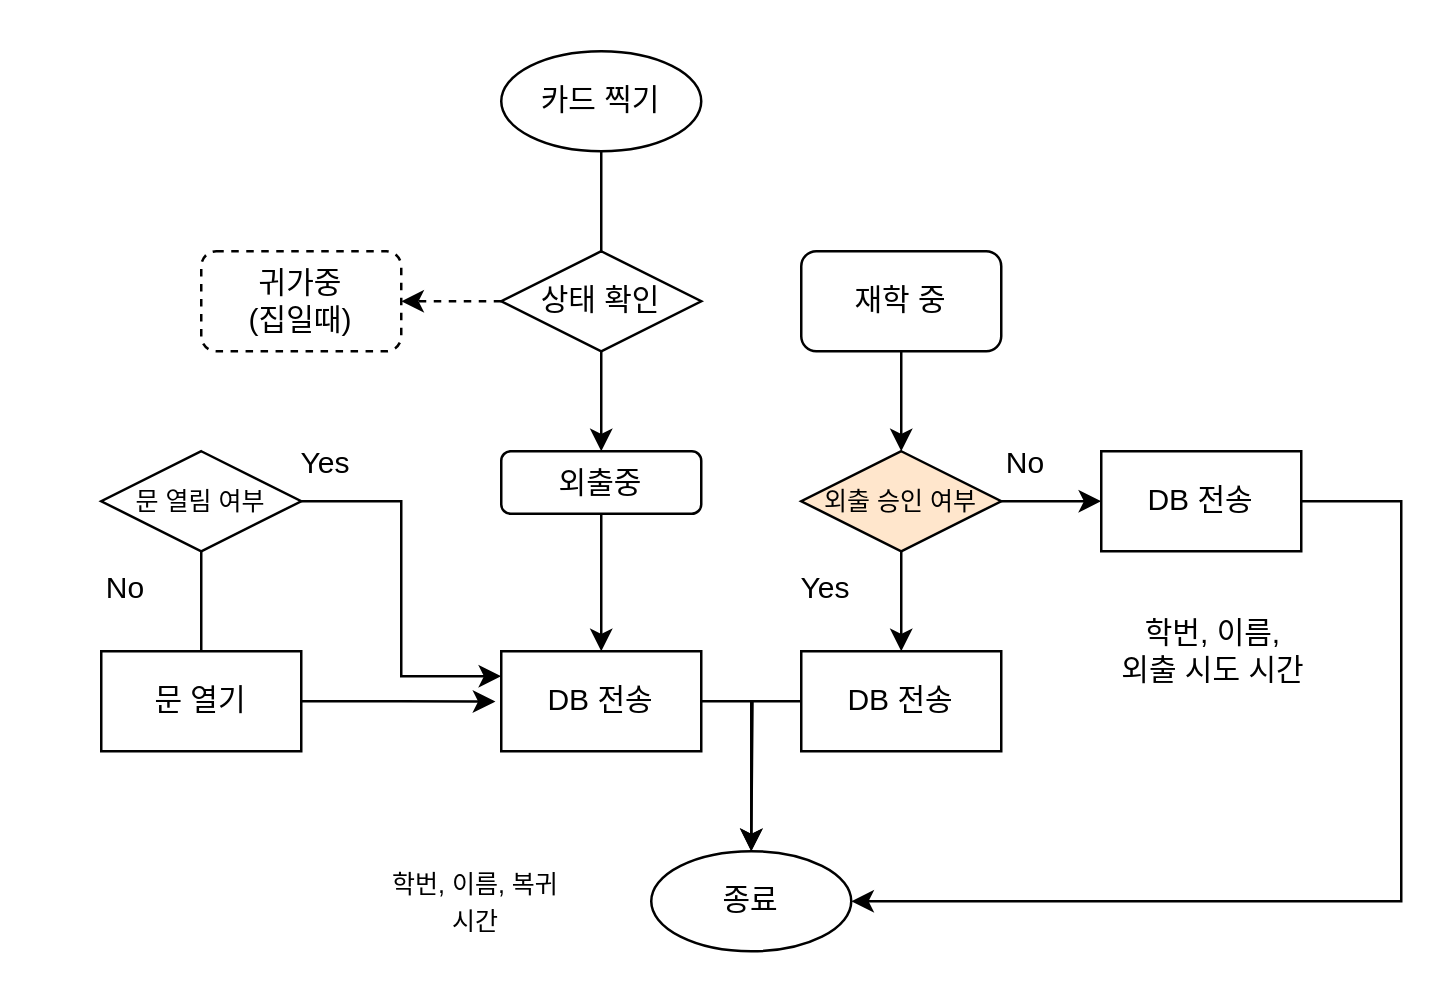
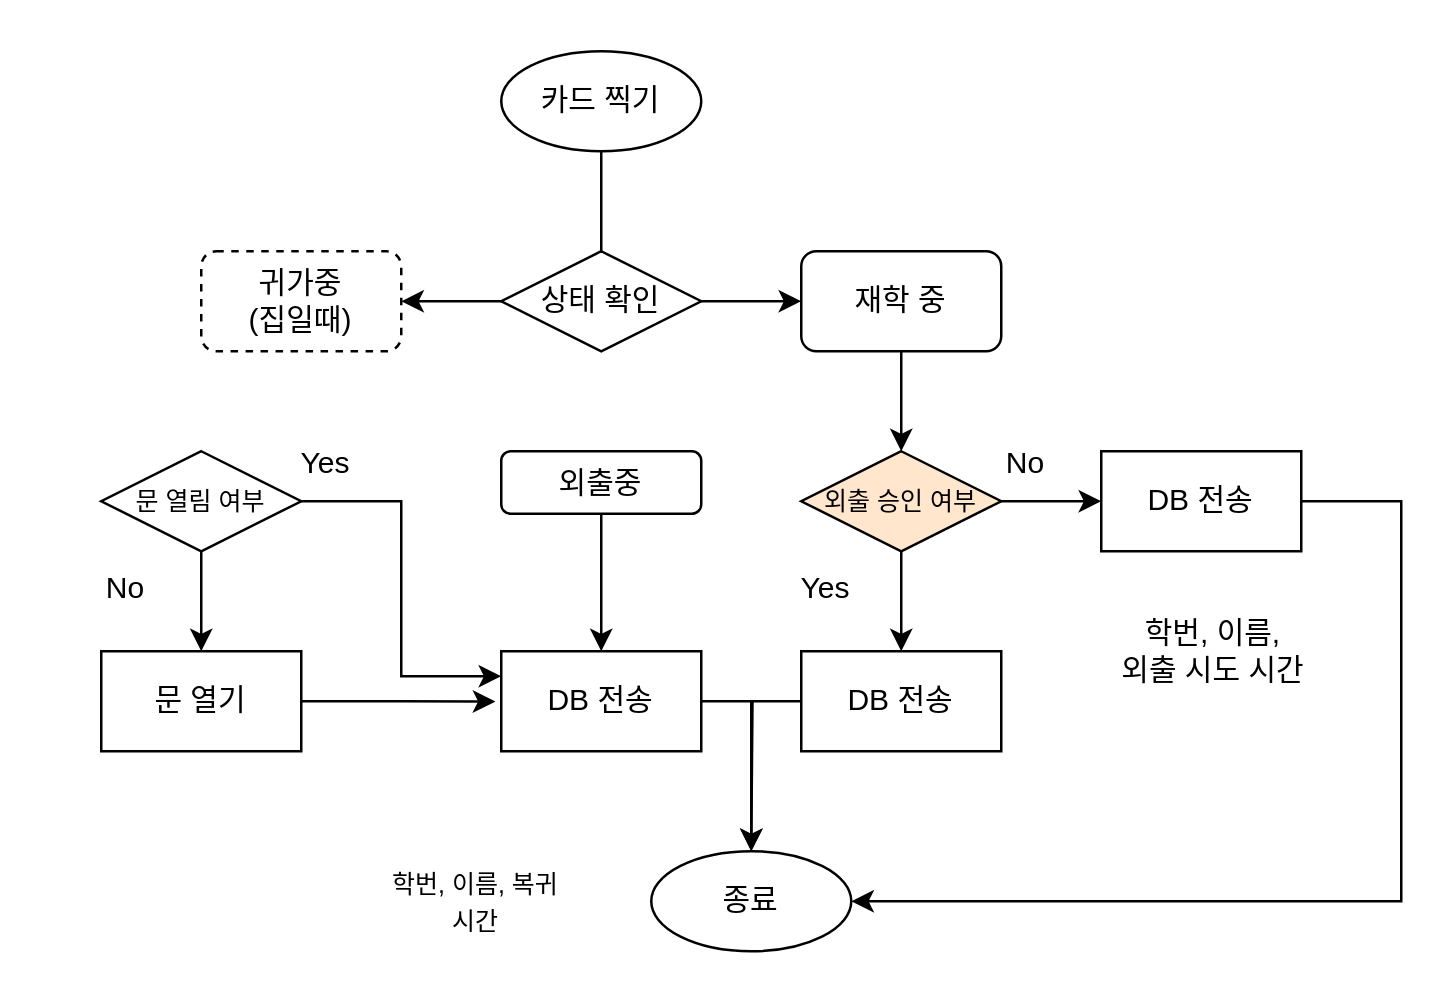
edge "상태 확인" -> "귀가중 (집일때)": style dashed -> solid
edge "상태 확인" -> "재학 중": added
edge "상태 확인" -> "외출중": removed
edge "문 열림 여부" -- "문 열기": arrowhead none -> classic
